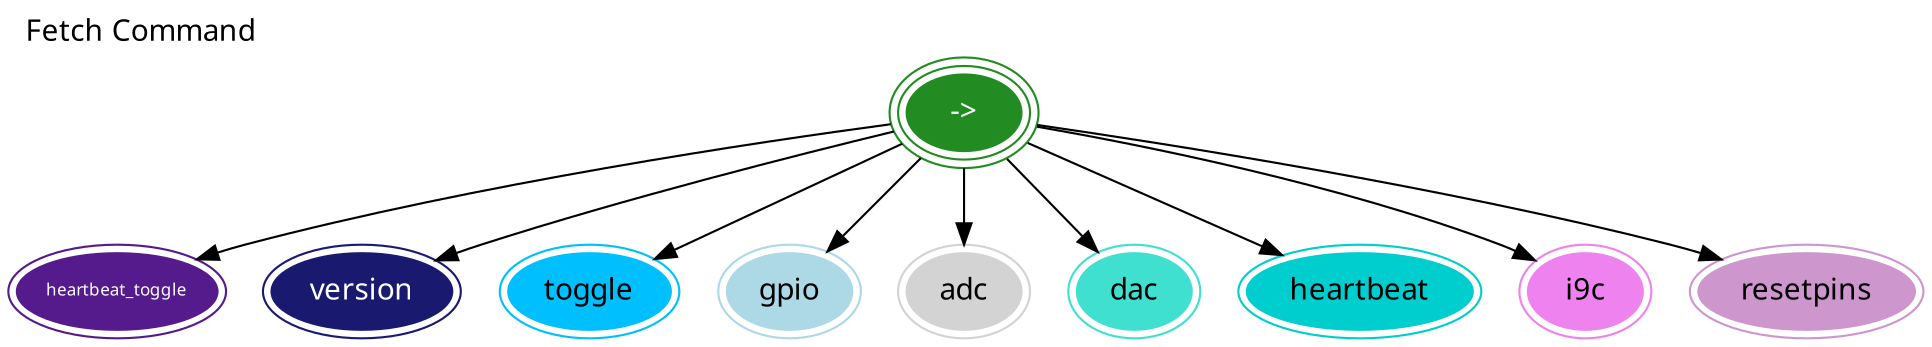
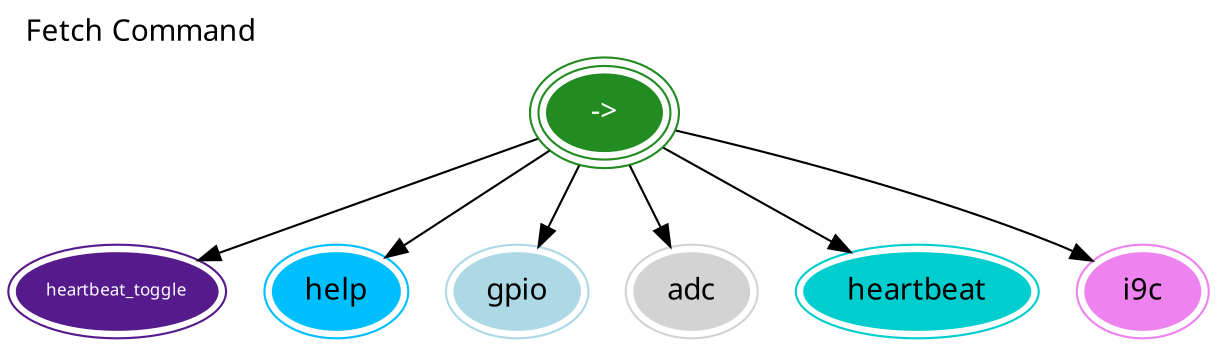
node "version": removed
node "toggle": label "toggle" -> "help"
node "dac": removed
node "resetpins": removed
